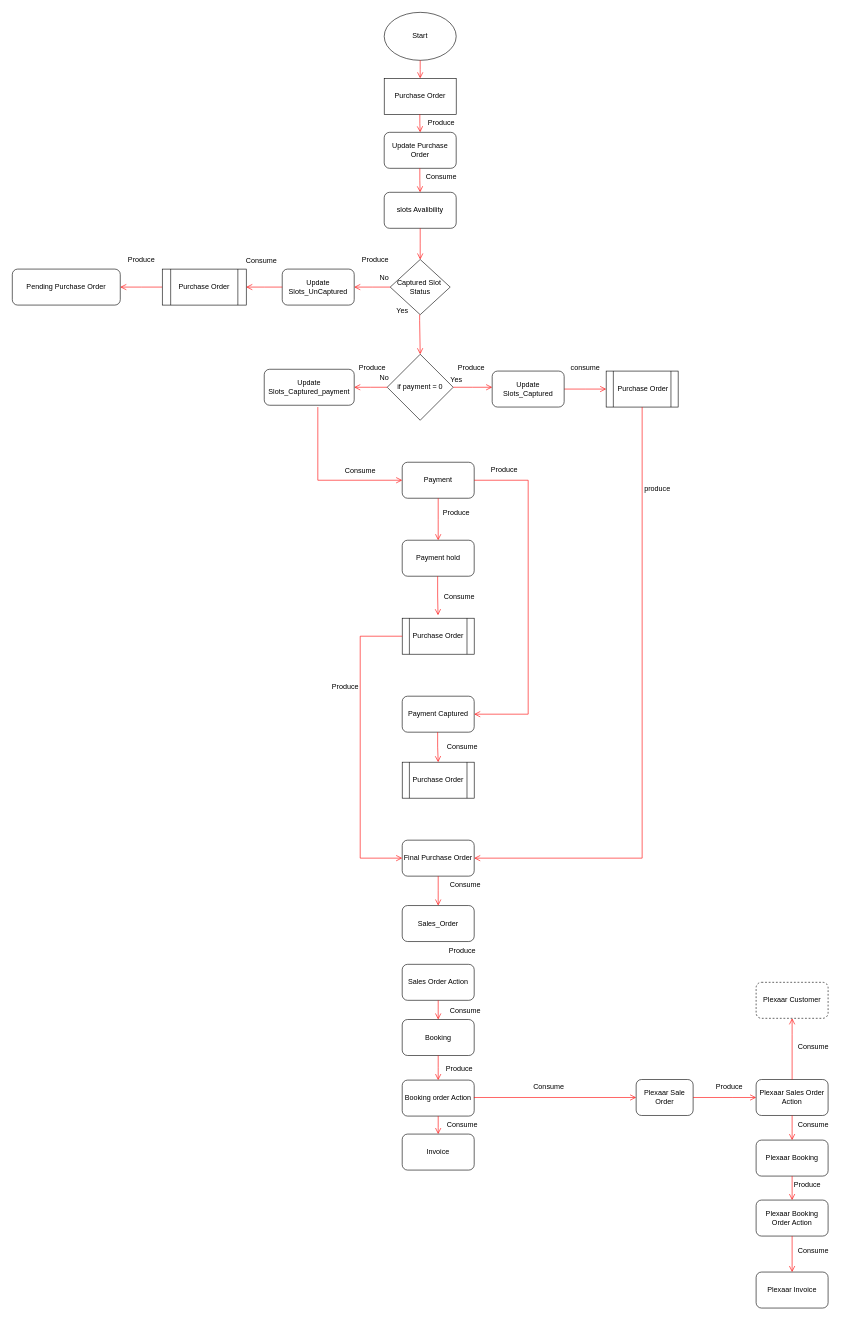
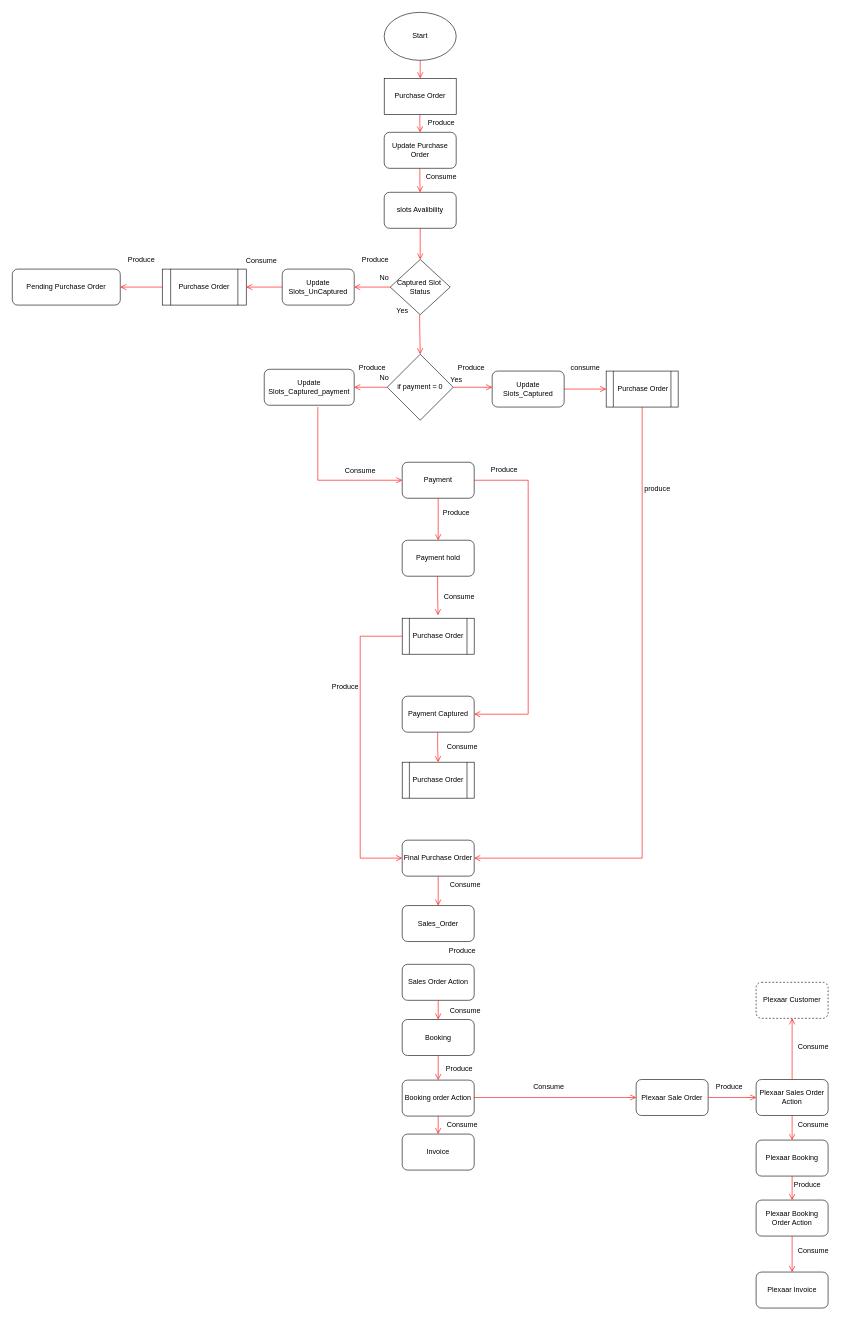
node "Plexaar Sale Order": size 57x36 -> 72x36
